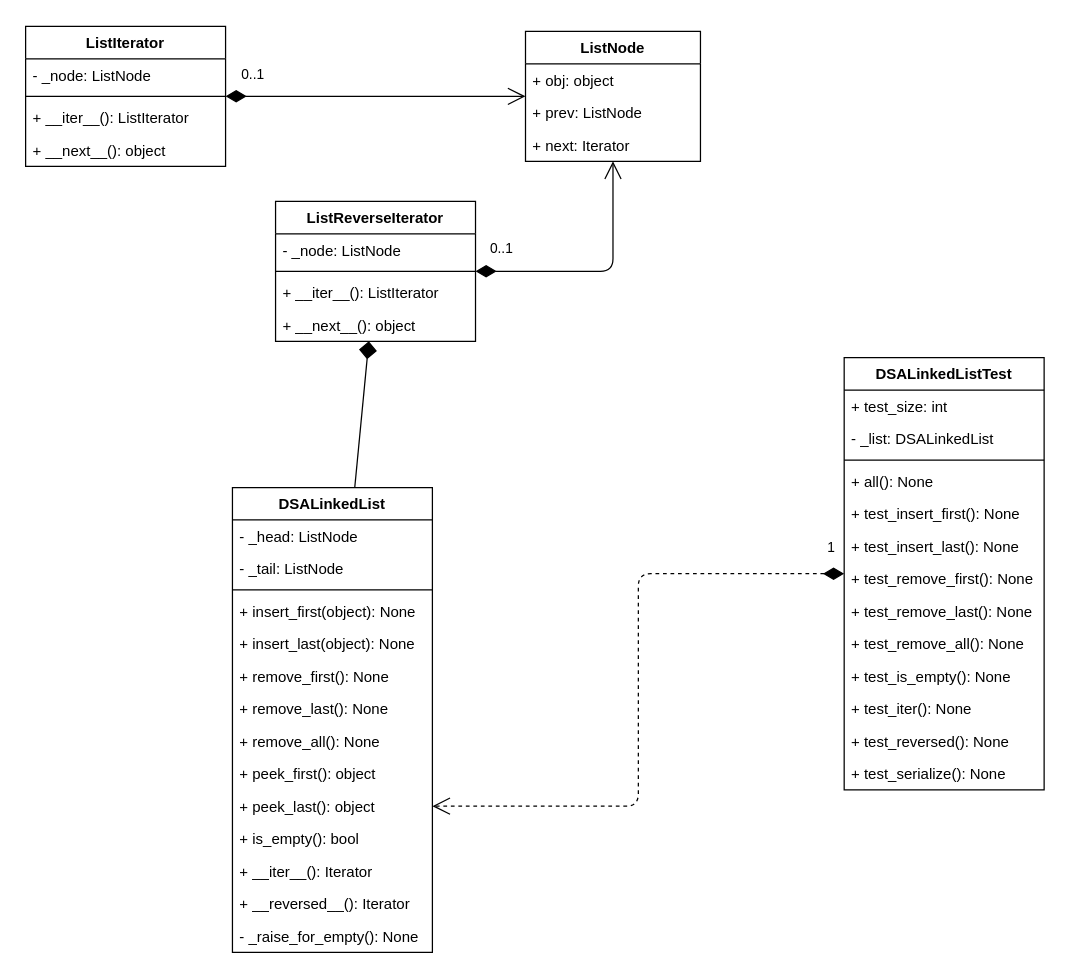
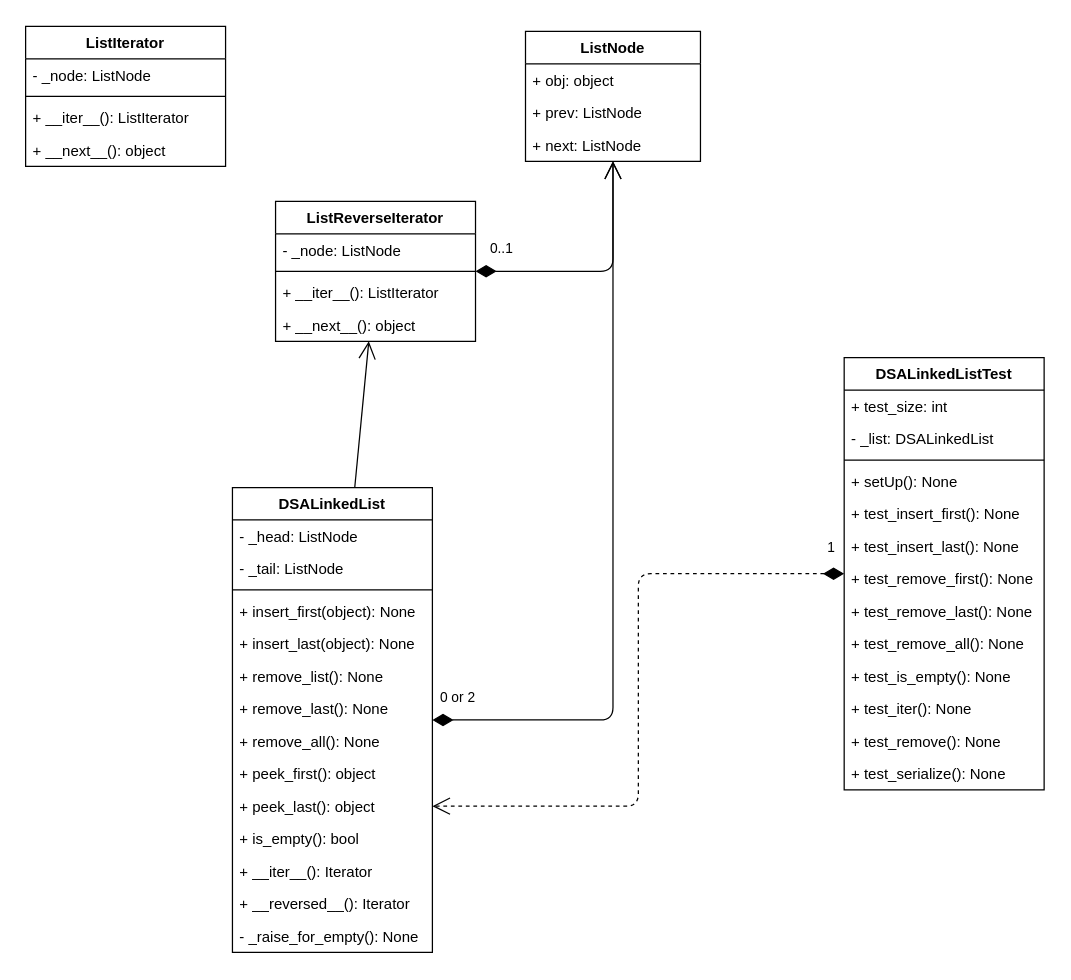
edge "ListIterator" -- "ListNode": removed, label "0..1"
node "+ next: Iterator": label "+ next: Iterator" -> "+ next: ListNode"
edge "DSALinkedList" -> "ListReverseIterator": arrowhead diamond -> open
node "+ all(): None": label "+ all(): None" -> "+ setUp(): None"
edge "ListNode" -- "DSALinkedList": added, label "0 or 2"
node "+ remove_first(): None": label "+ remove_first(): None" -> "+ remove_list(): None"
node "+ test_reversed(): None": label "+ test_reversed(): None" -> "+ test_remove(): None"
